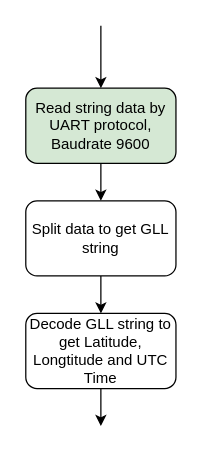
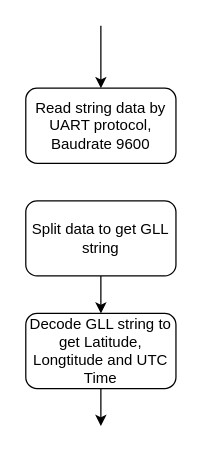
node "Read string data by UART protocol, Baudrate 9600": fillcolor #d5e8d4 -> #ffffff
edge "Read string data by UART protocol, Baudrate 9600" -> "Split data to get GLL string": removed
